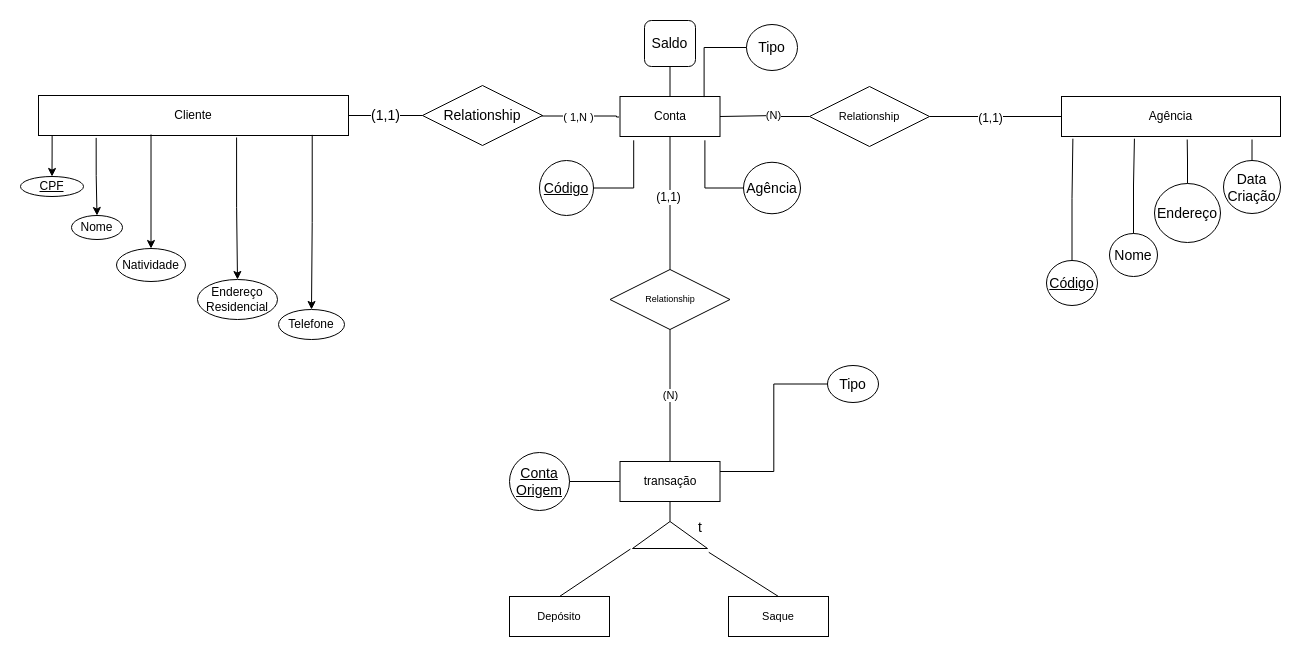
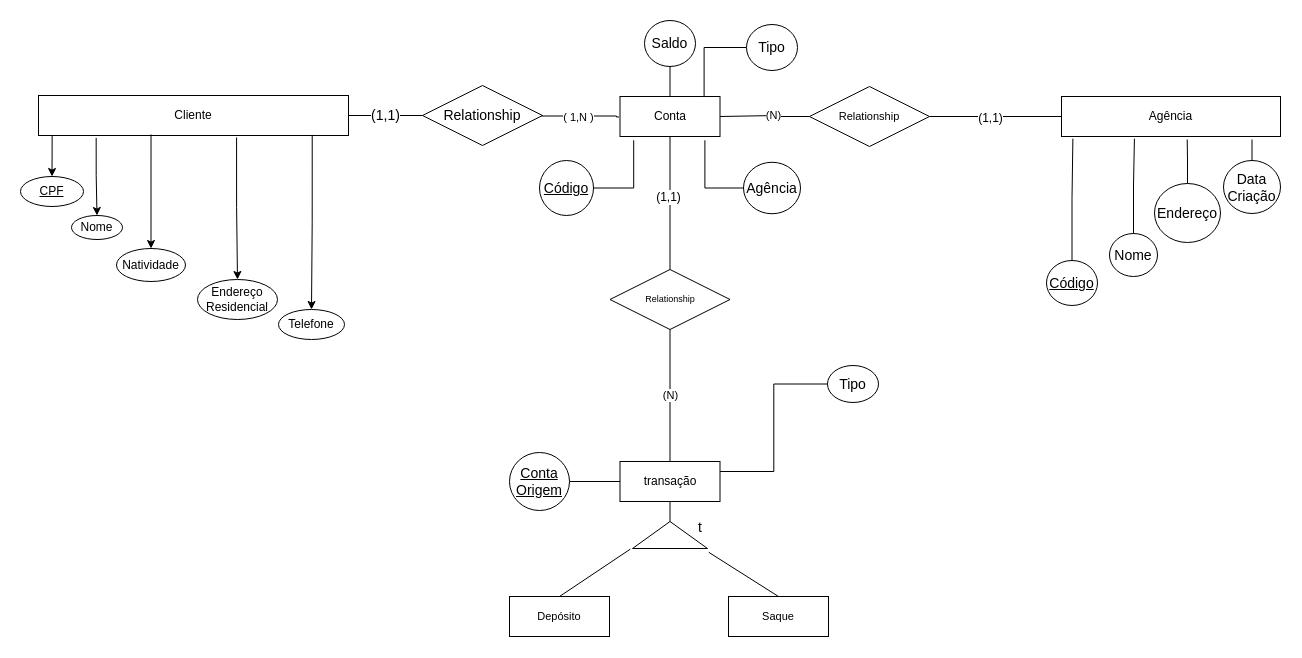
node "Saldo": shape rounded rectangle -> ellipse
node "CPF": size 63x20 -> 63x30
